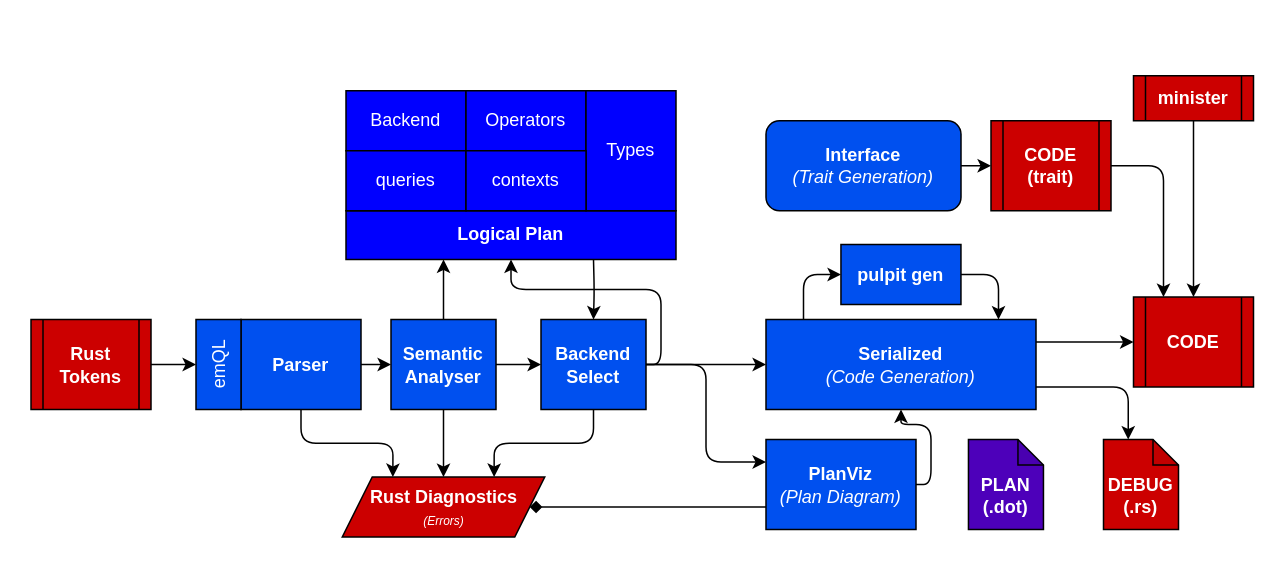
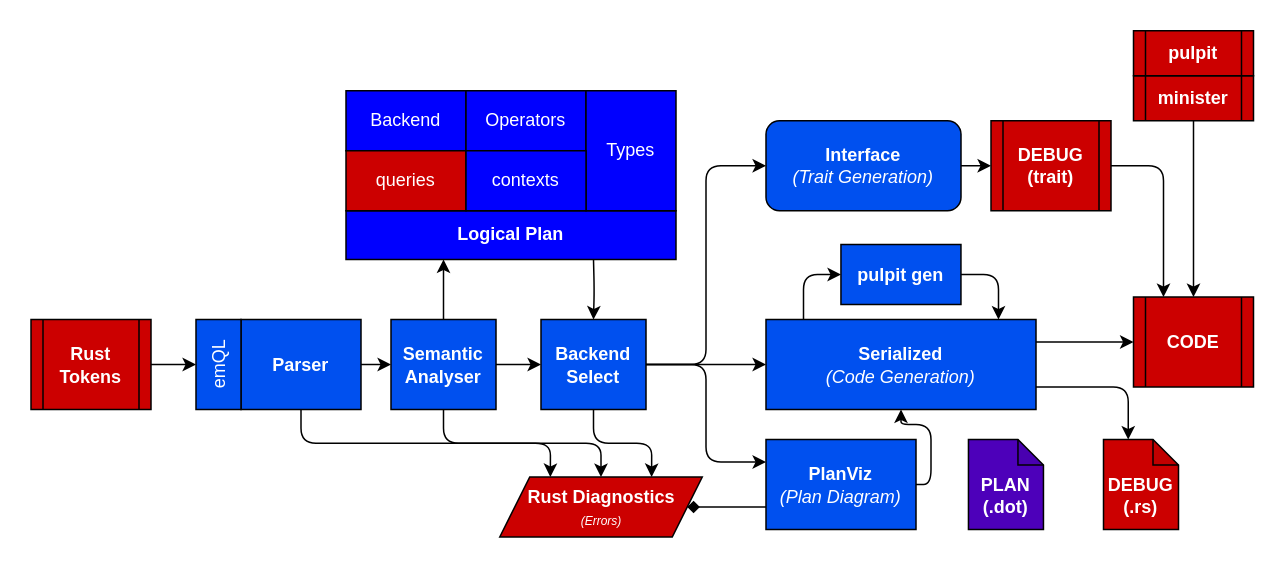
node "pulpit": added
node "CODE (trait)": label "CODE (trait)" -> "DEBUG (trait)"
node "queries": fillcolor #0000ff -> #cc0000
edge "Backend Select" -> "Logical Plan": now "Backend Select" -> "Interface (Trait Generation)"
node "Rust Diagnostics (Errors)": moved (443, 507) -> (601, 507)
